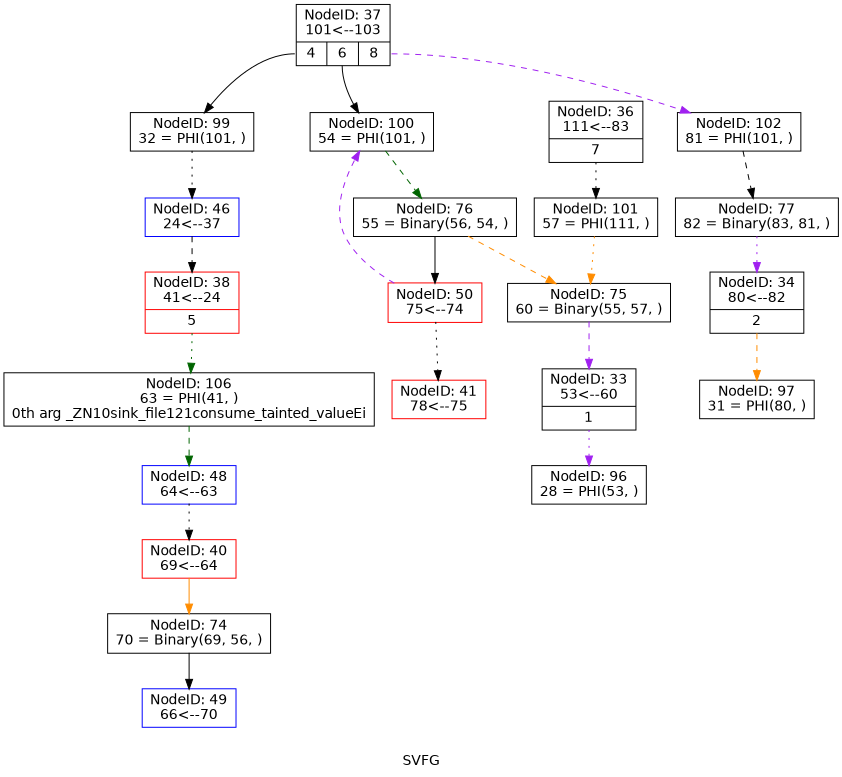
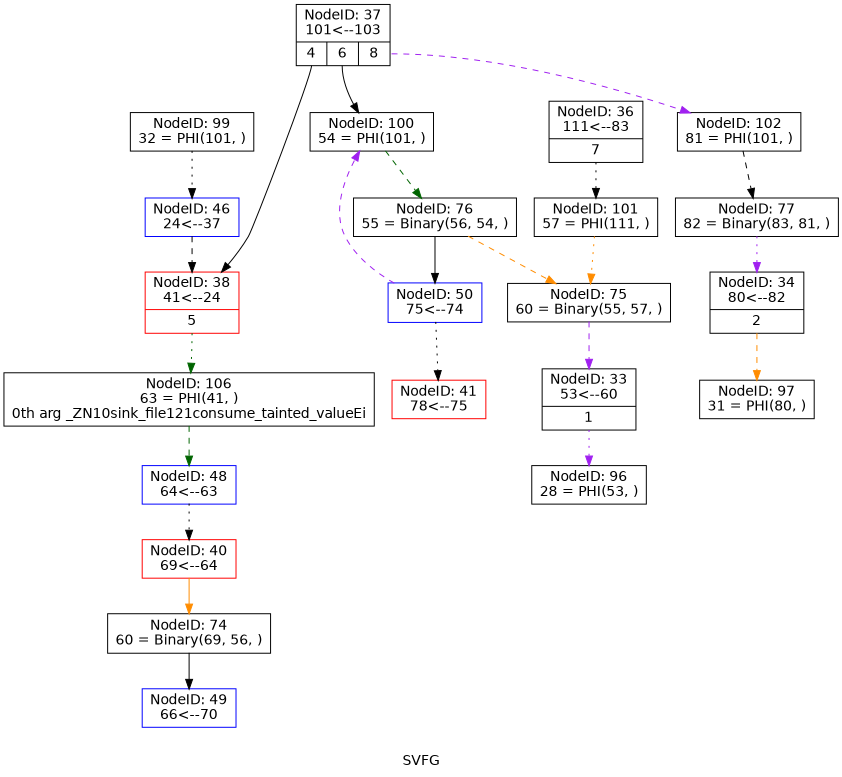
edge "NodeID: 37" -> "NodeID: 99": now "NodeID: 37" -> "NodeID: 38"
node "NodeID: 50": color red -> blue
node "NodeID: 74": text "70 = Binary(69, 56, )" -> "60 = Binary(69, 56, )"
